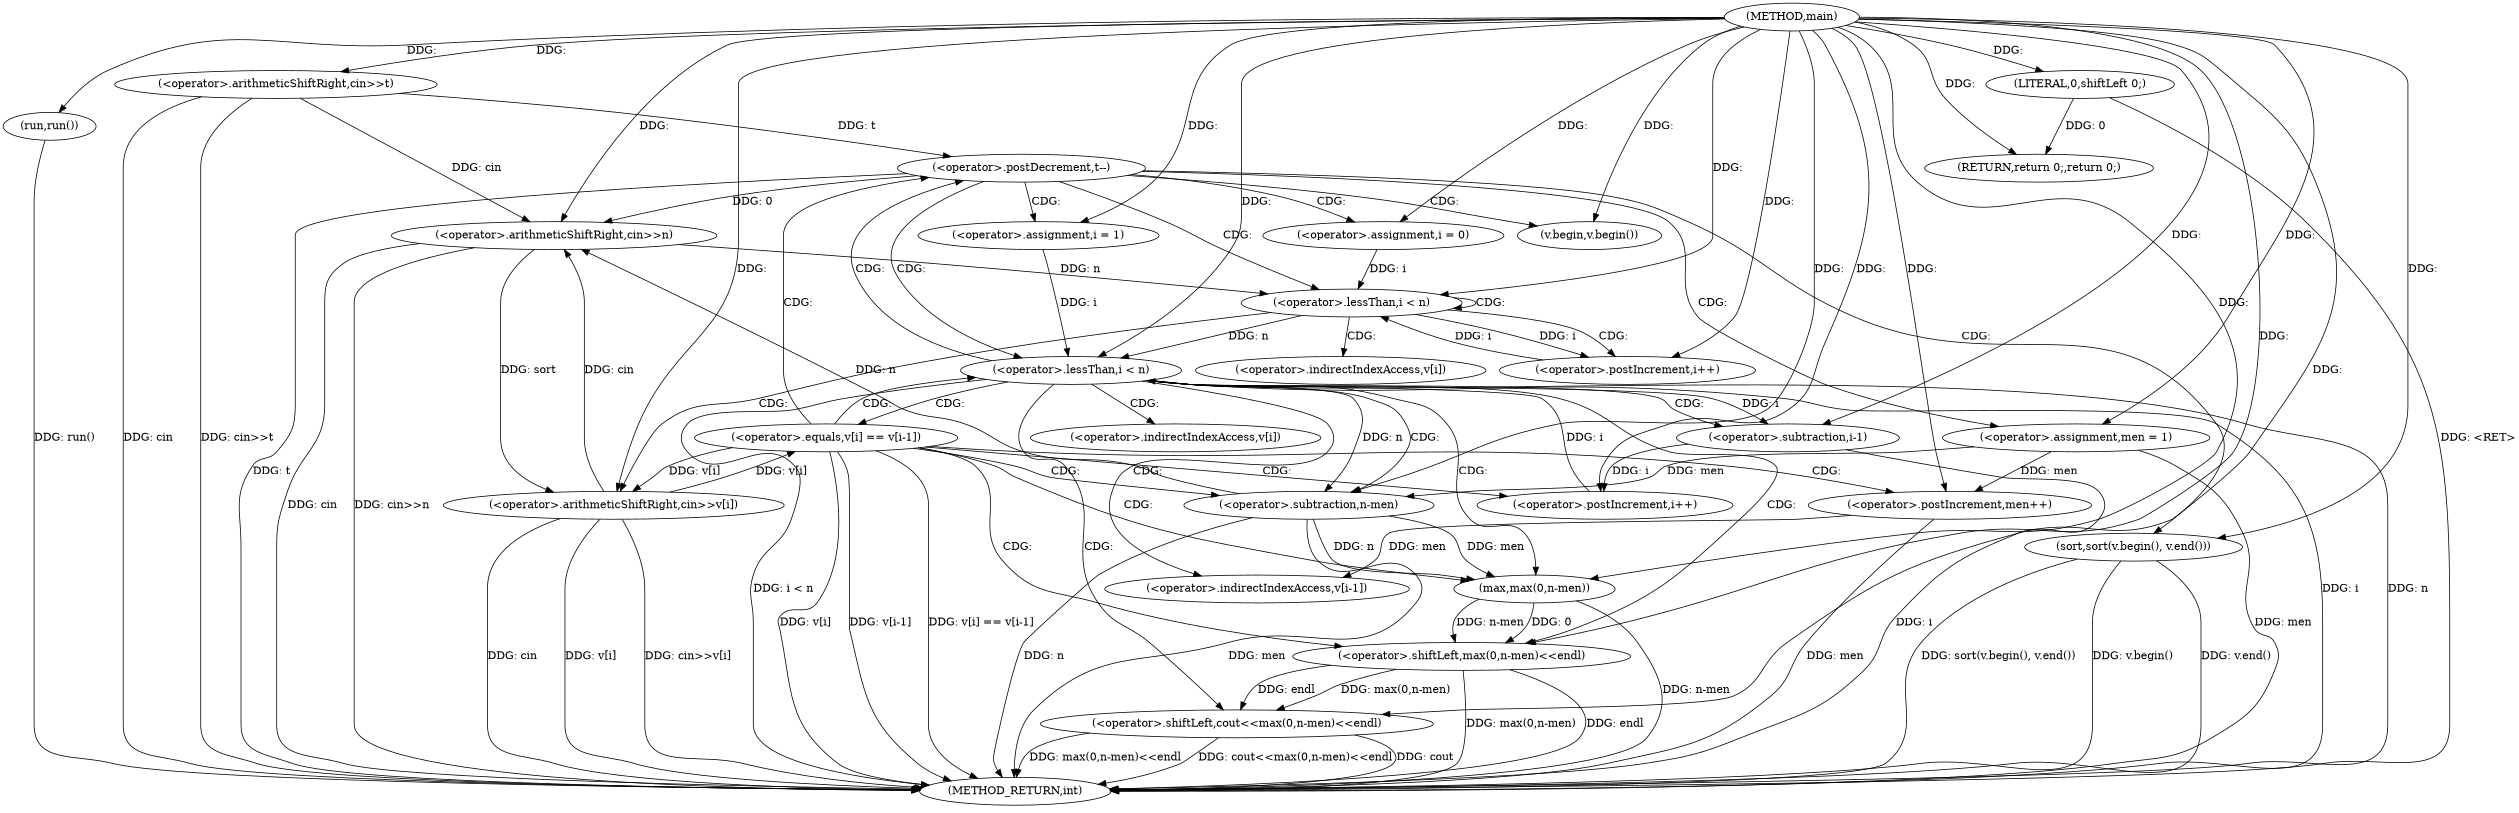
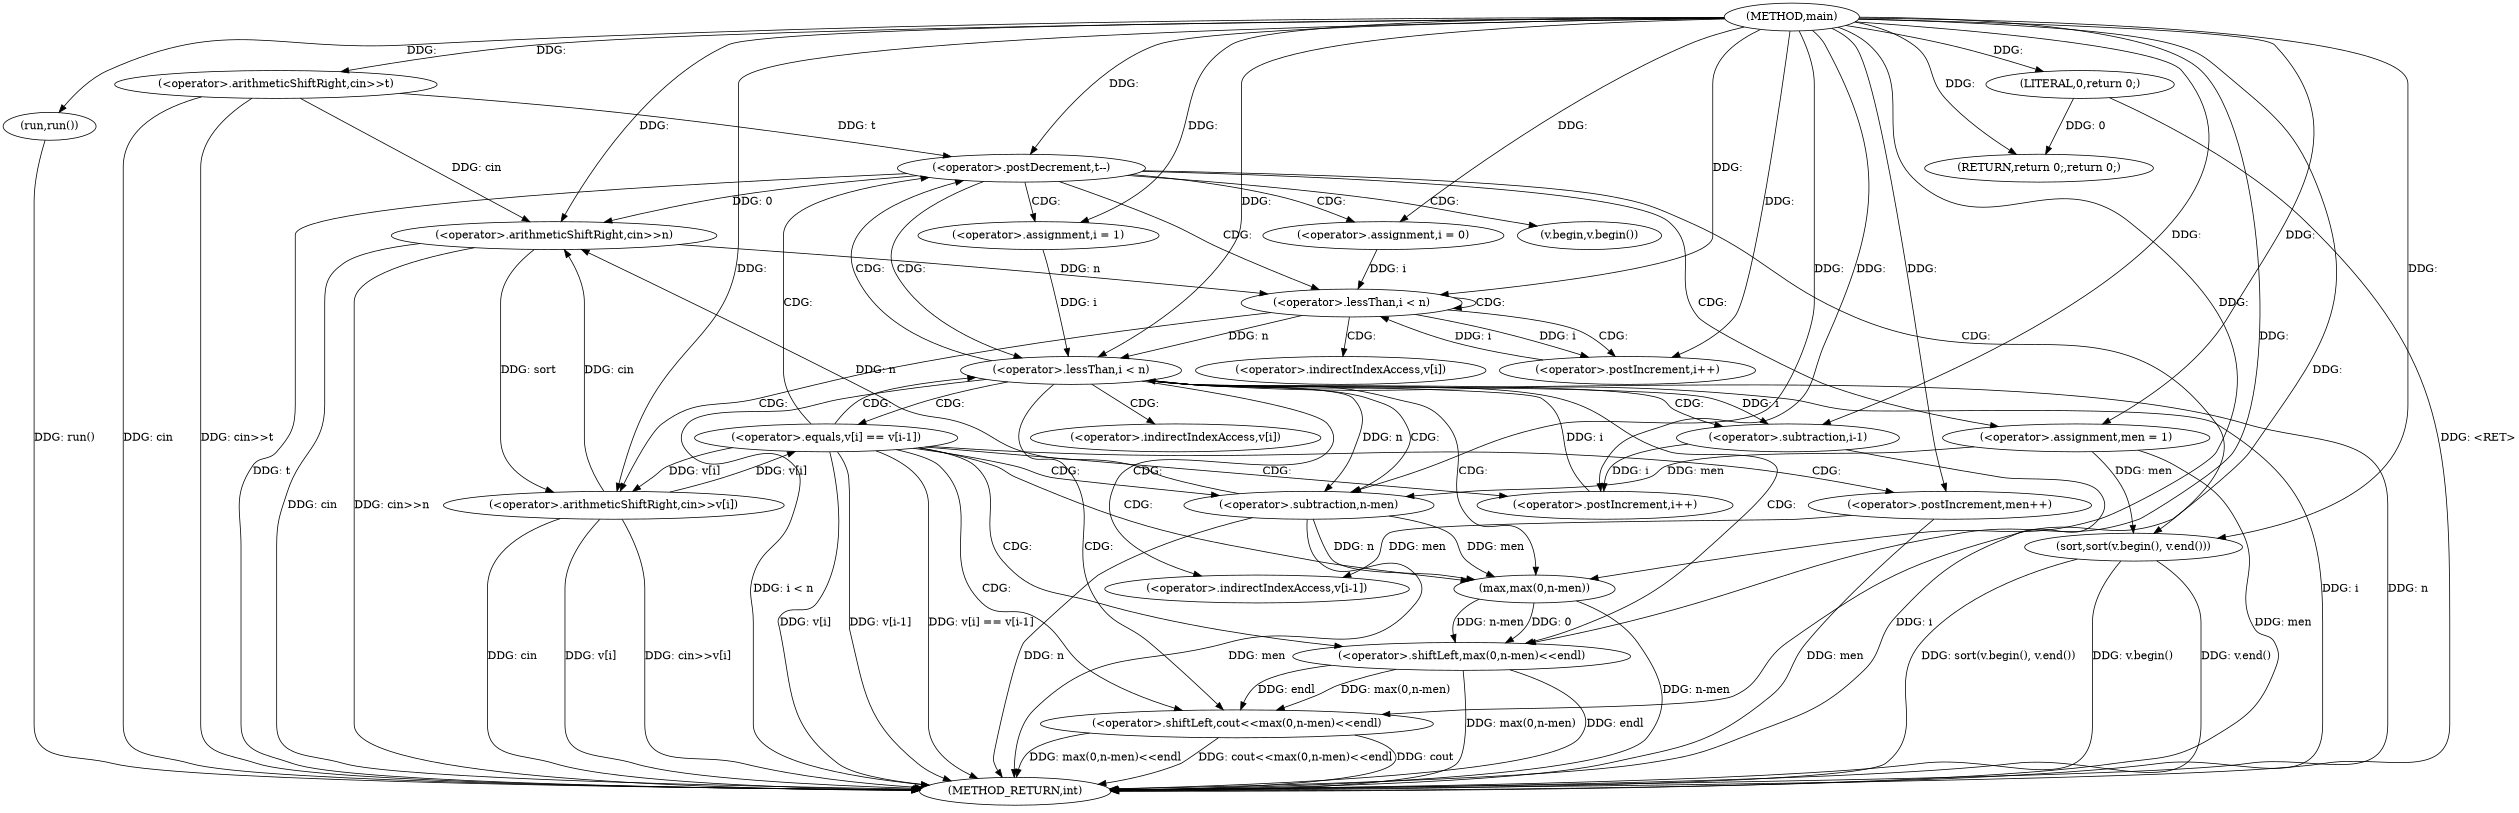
node "(LITERAL,0,shiftLeft 0;)": label "(LITERAL,0,shiftLeft 0;)" -> "(LITERAL,0,return 0;)"
edge "(METHOD,main)" -> "(v.begin,v.begin())": now "(METHOD,main)" -> "(<operator>.postDecrement,t--)"
edge "(<operator>.assignment,men = 1)" -> "(<operator>.postIncrement,men++)": now "(<operator>.assignment,men = 1)" -> "(sort,sort(v.begin(), v.end()))"
edge "(<operator>.equals,v[i] == v[i-1])" -> "(<operator>.shiftLeft,cout<<max(0,n-men)<<endl)": added, label "CDG:"
